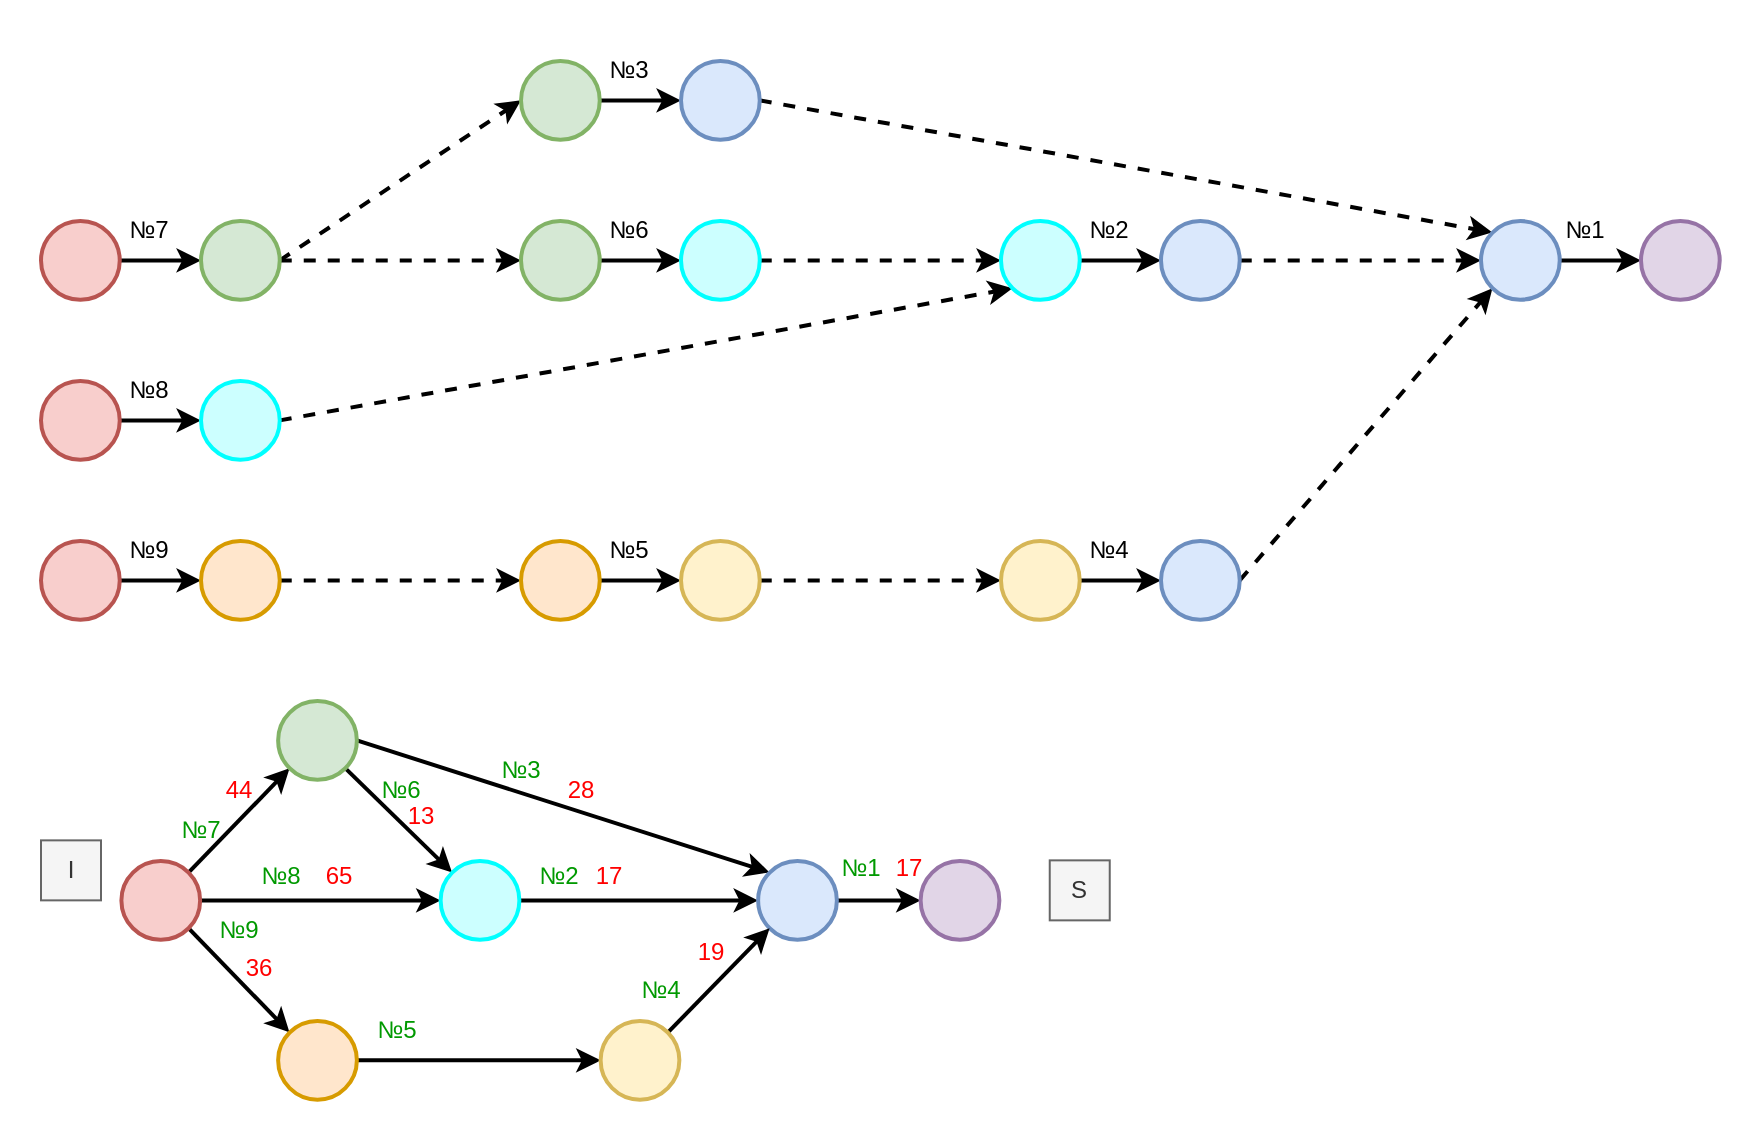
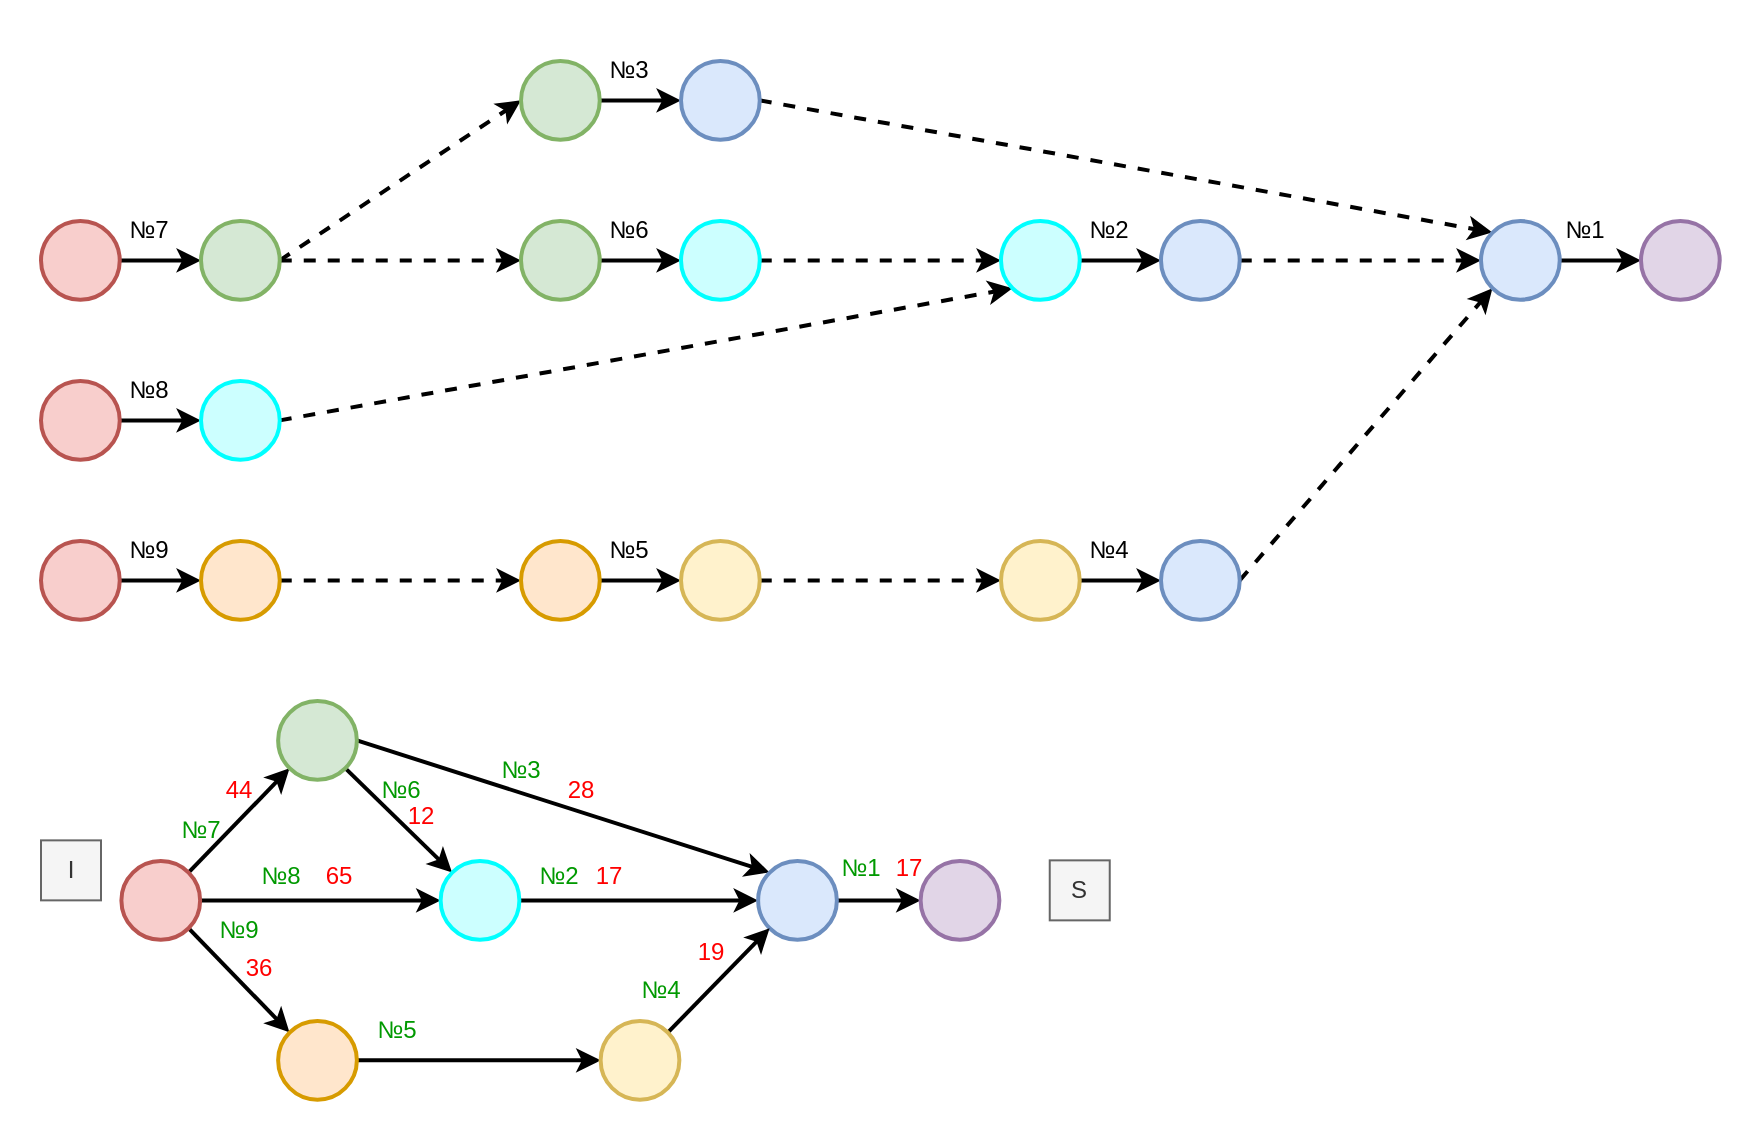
node "13": label "13" -> "12"
